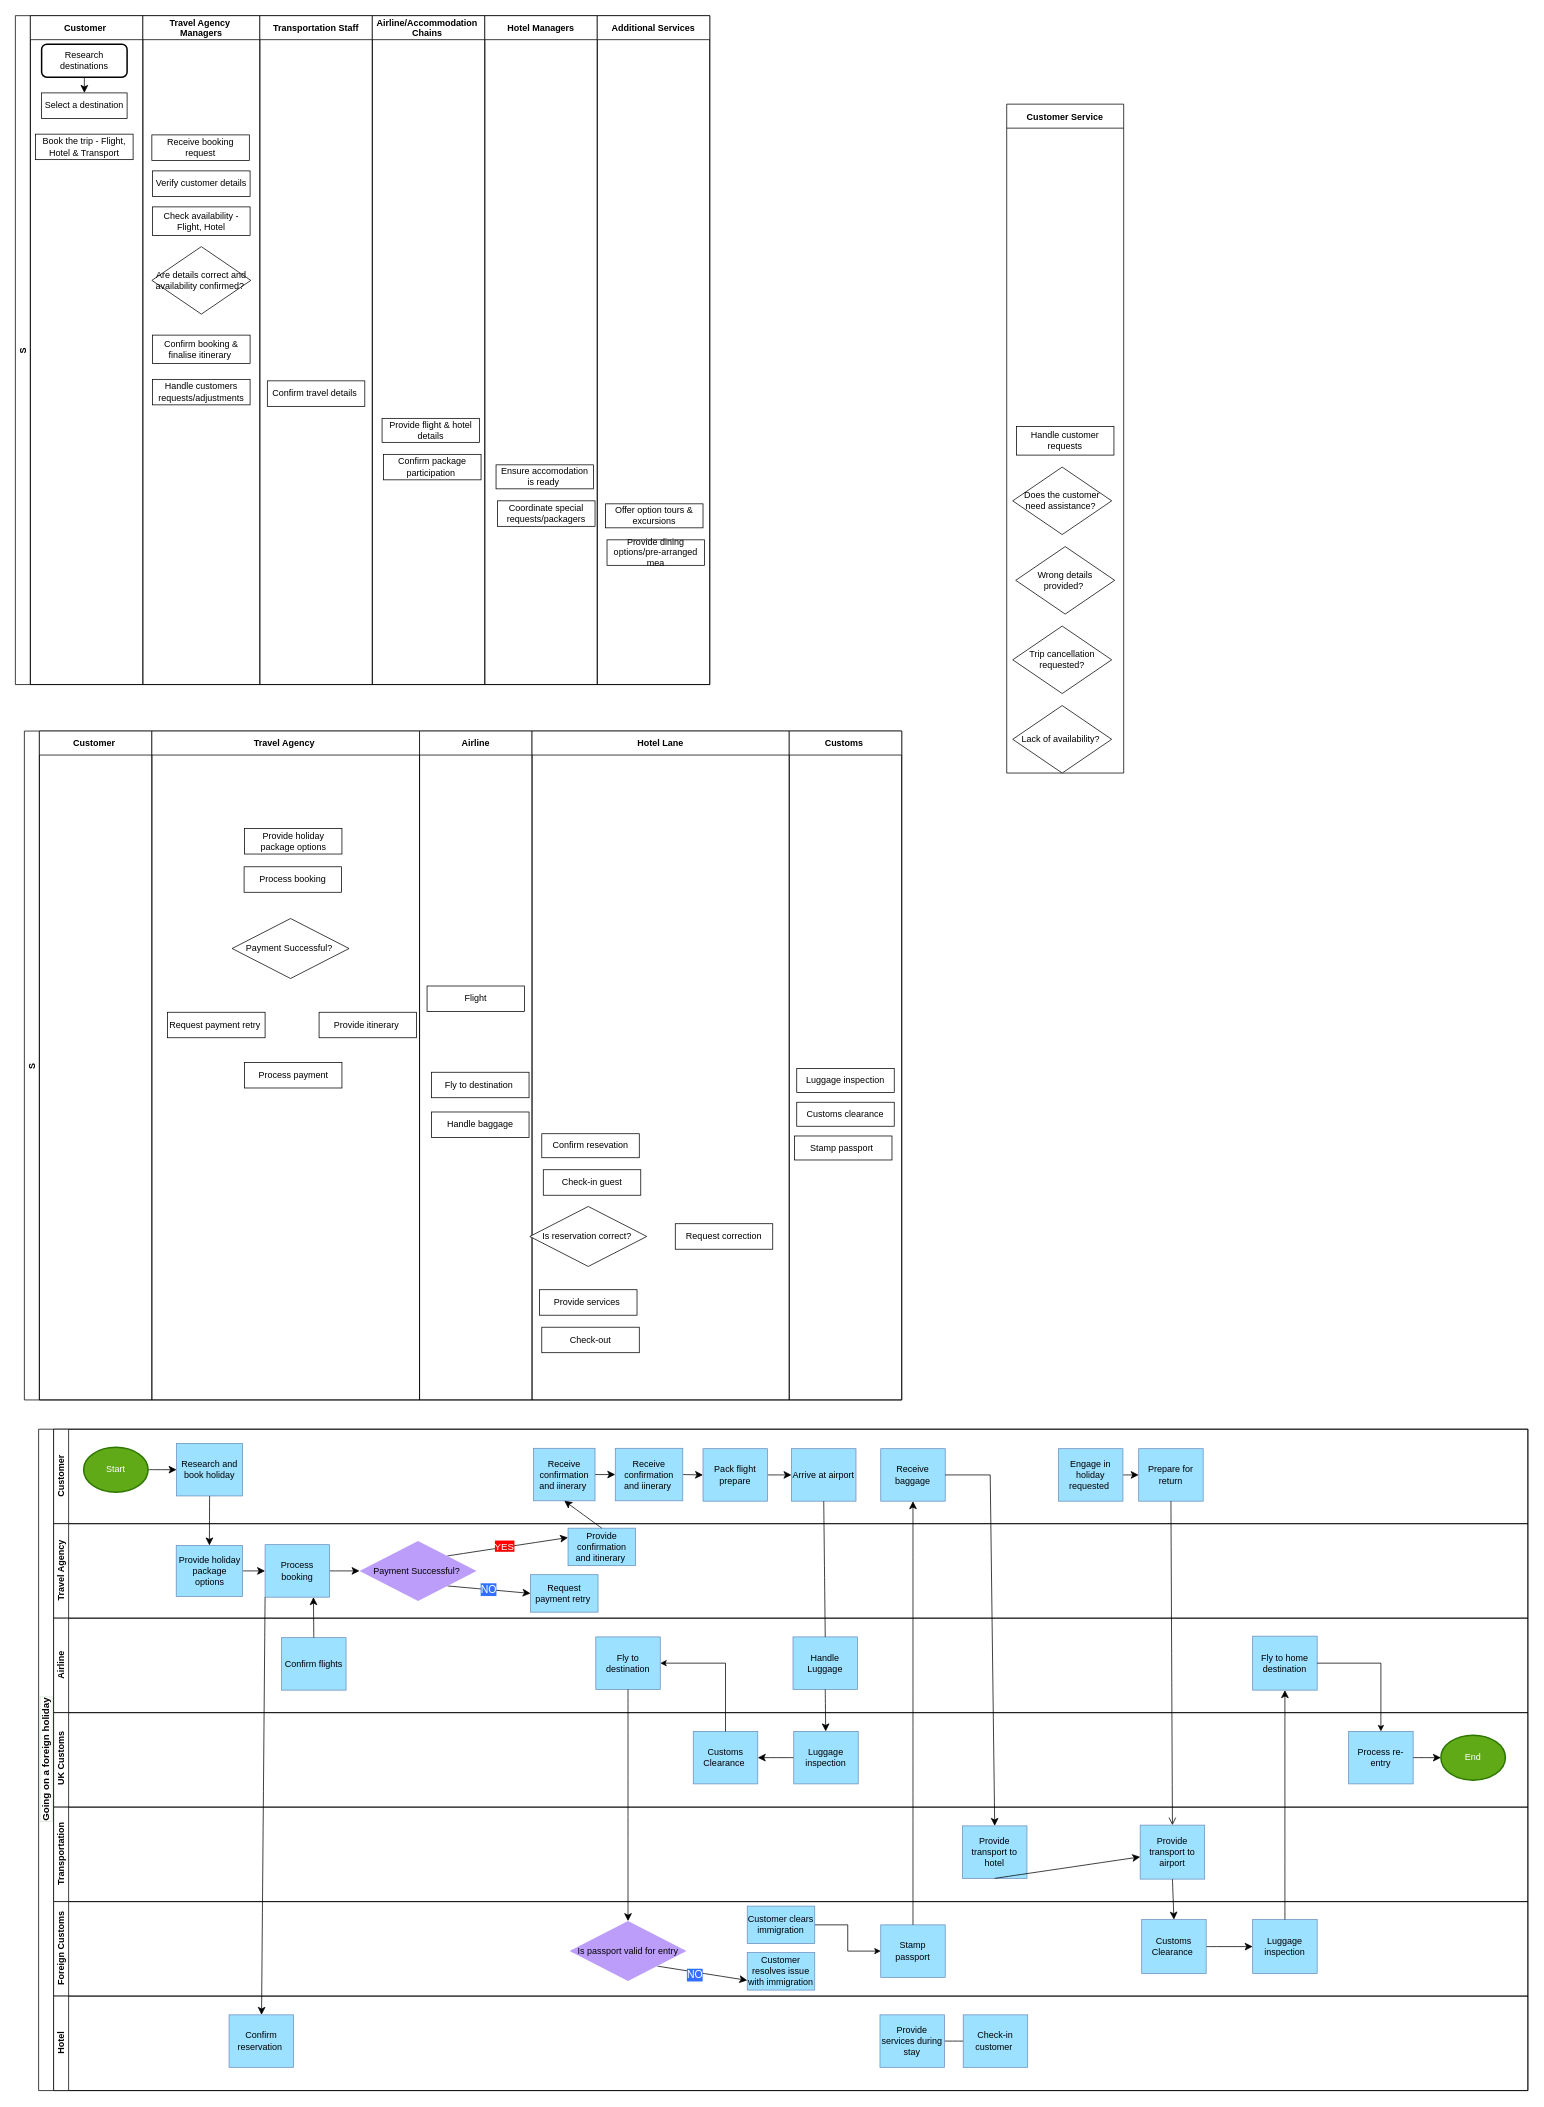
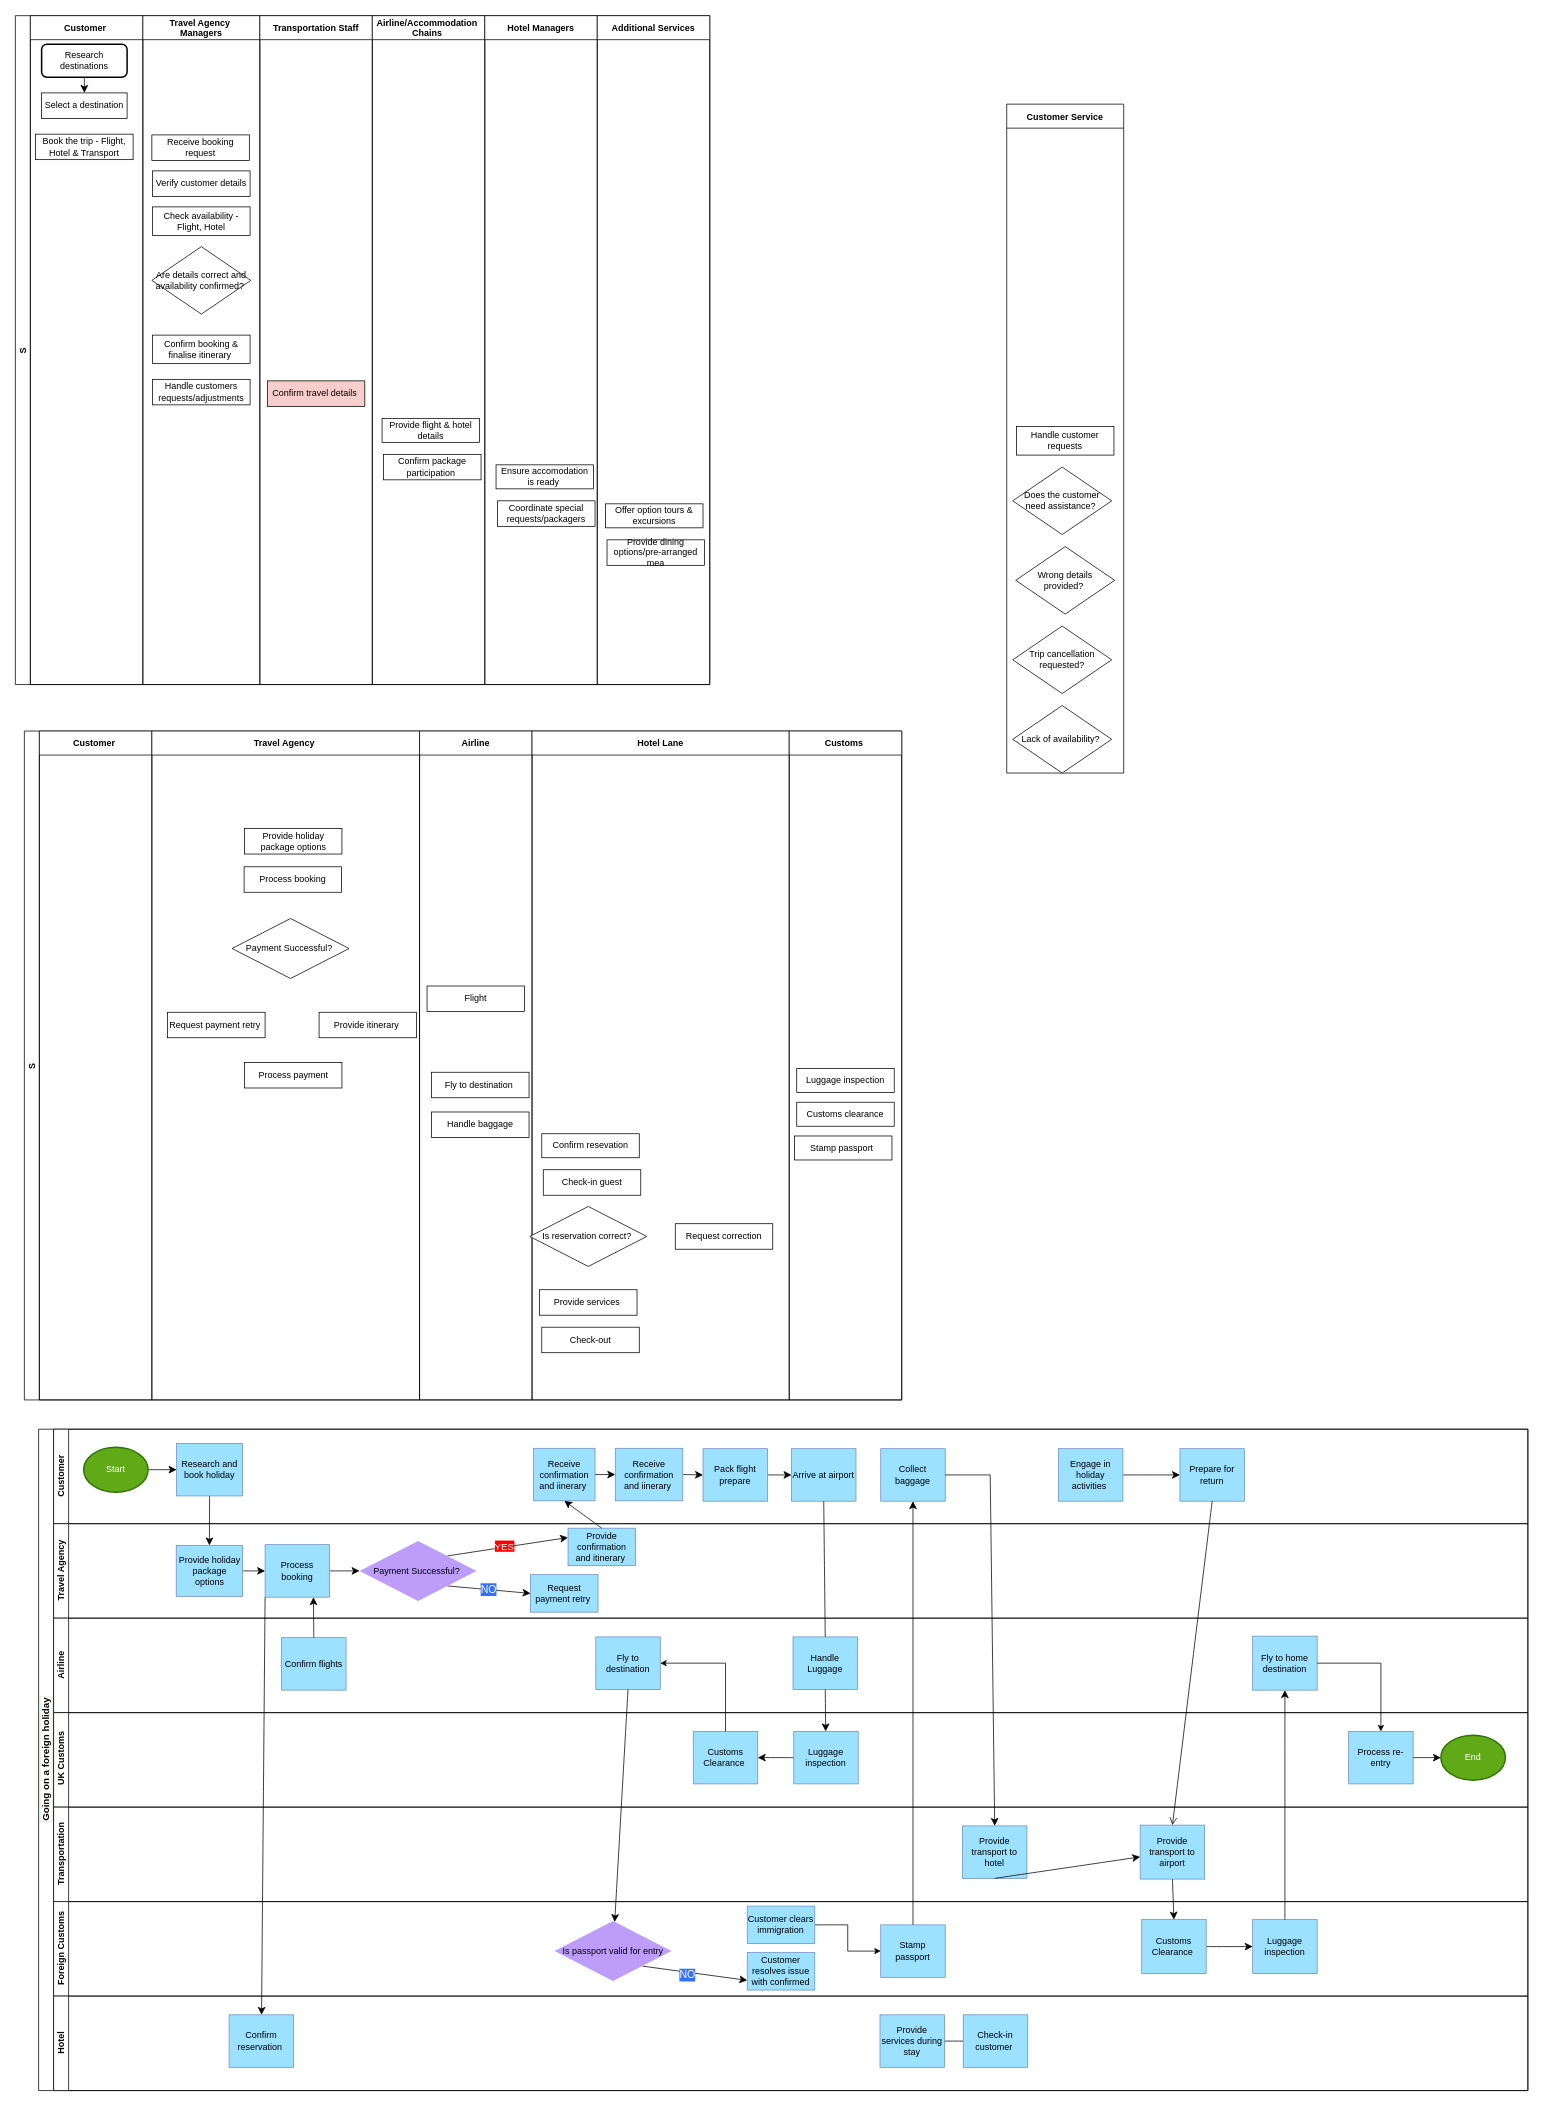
node "Confirm travel details": fillcolor #ffffff -> #f8cecc
node "Receive baggage": label "Receive baggage" -> "Collect baggage"
node "Engage in holiday requested": label "Engage in holiday requested" -> "Engage in holiday activities"
node "Prepare for return": moved (1171, 1475) -> (1212, 1475)
node "Is passport valid for entry": moved (628, 1951) -> (613, 1951)
node "Customer resolves issue with immigration": label "Customer resolves issue with immigration" -> "Customer resolves issue with confirmed"
